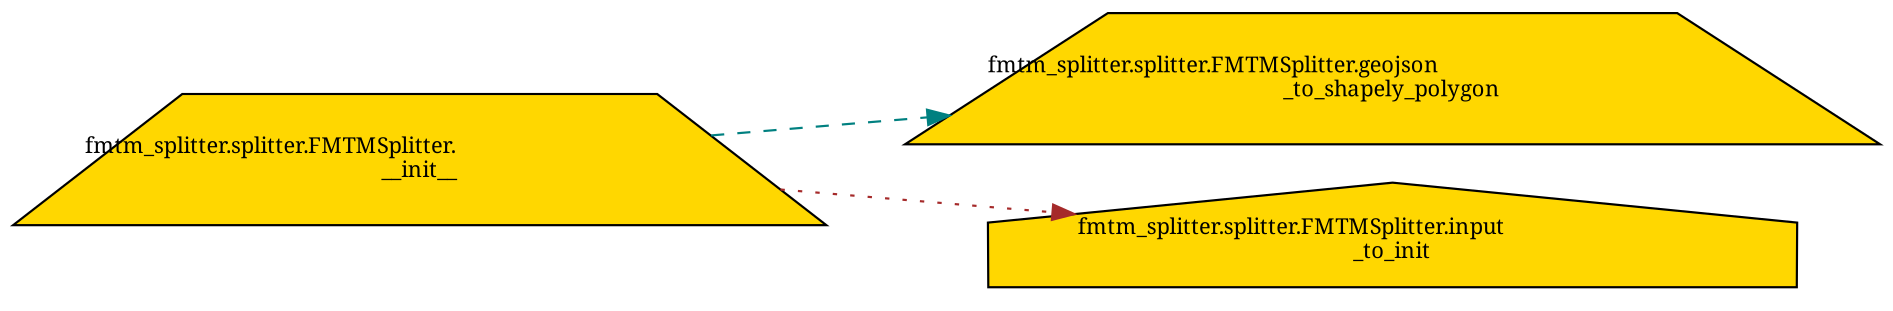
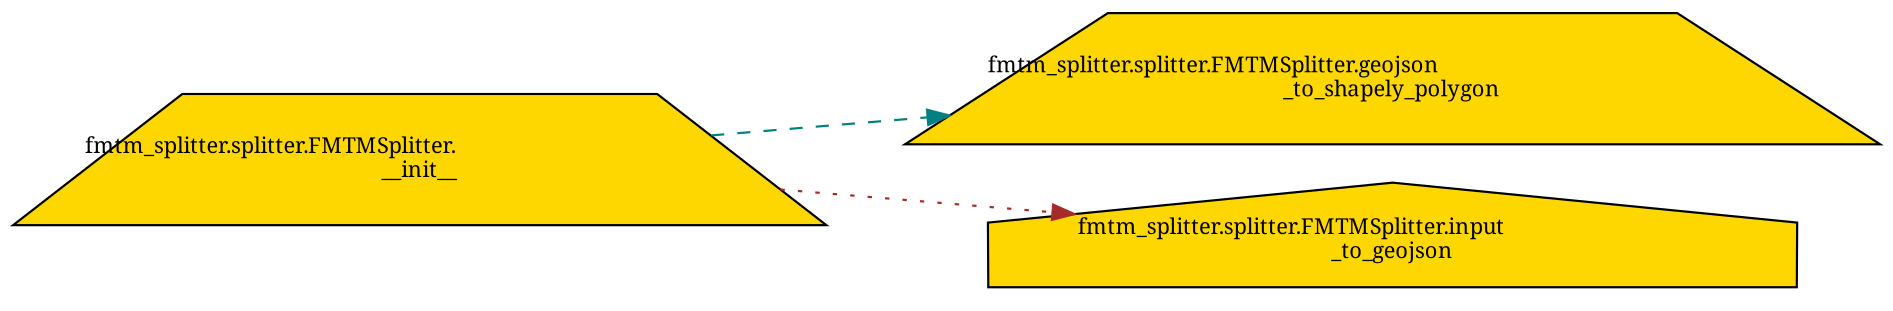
node "fmtm_splitter.splitter.FMTMSplitter.input _to_init": label "fmtm_splitter.splitter.FMTMSplitter.input _to_init" -> "fmtm_splitter.splitter.FMTMSplitter.input _to_geojson"
